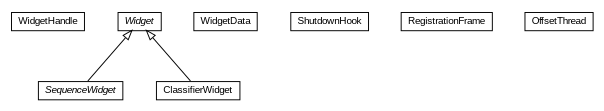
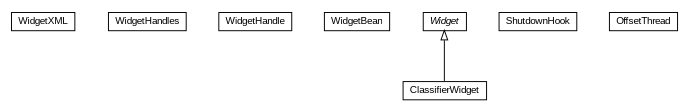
node "WidgetXML": added
node "WidgetHandles": added
node "WidgetData": removed
node "WidgetBean": added
node "RegistrationFrame": removed
node "SequenceWidget": removed
